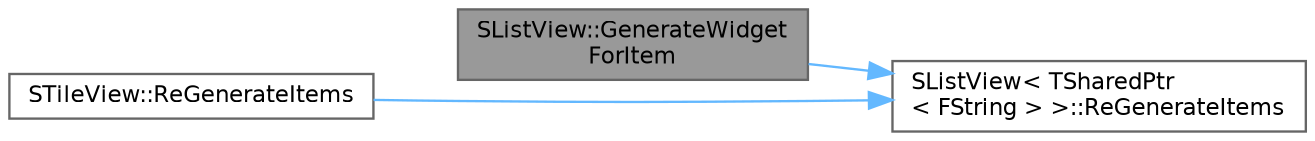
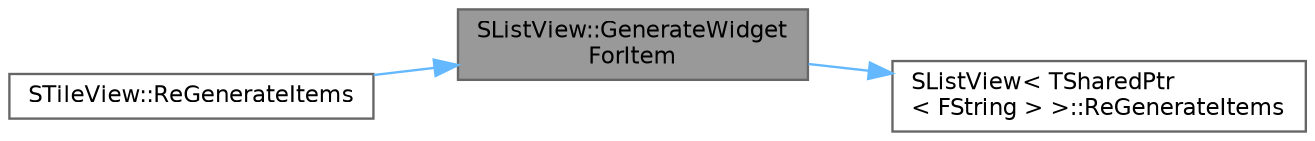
edge "STileView::ReGenerateItems" -> "SListView< TSharedPtr < FString > >::ReGenerateItems": now "STileView::ReGenerateItems" -> "SListView::GenerateWidget ForItem"
